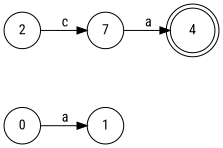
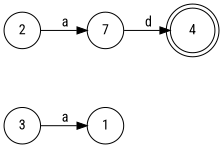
edge "2" -> "7": label " c" -> " a"
edge "7" -> "4": label " a" -> " d"
node "0": label "0" -> "3"
